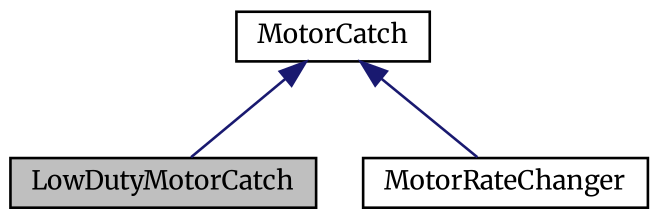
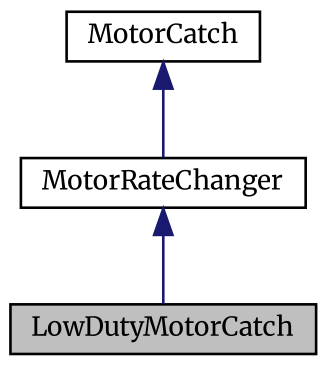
edge "LowDutyMotorCatch" -> "MotorCatch": now "LowDutyMotorCatch" -> "MotorRateChanger"
